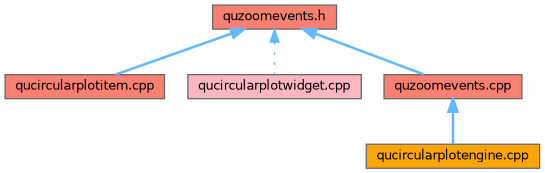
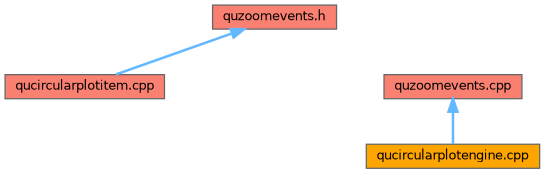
edge "quzoomevents.cpp" -> "quzoomevents.h": removed
node "qucircularplotwidget.cpp": removed
